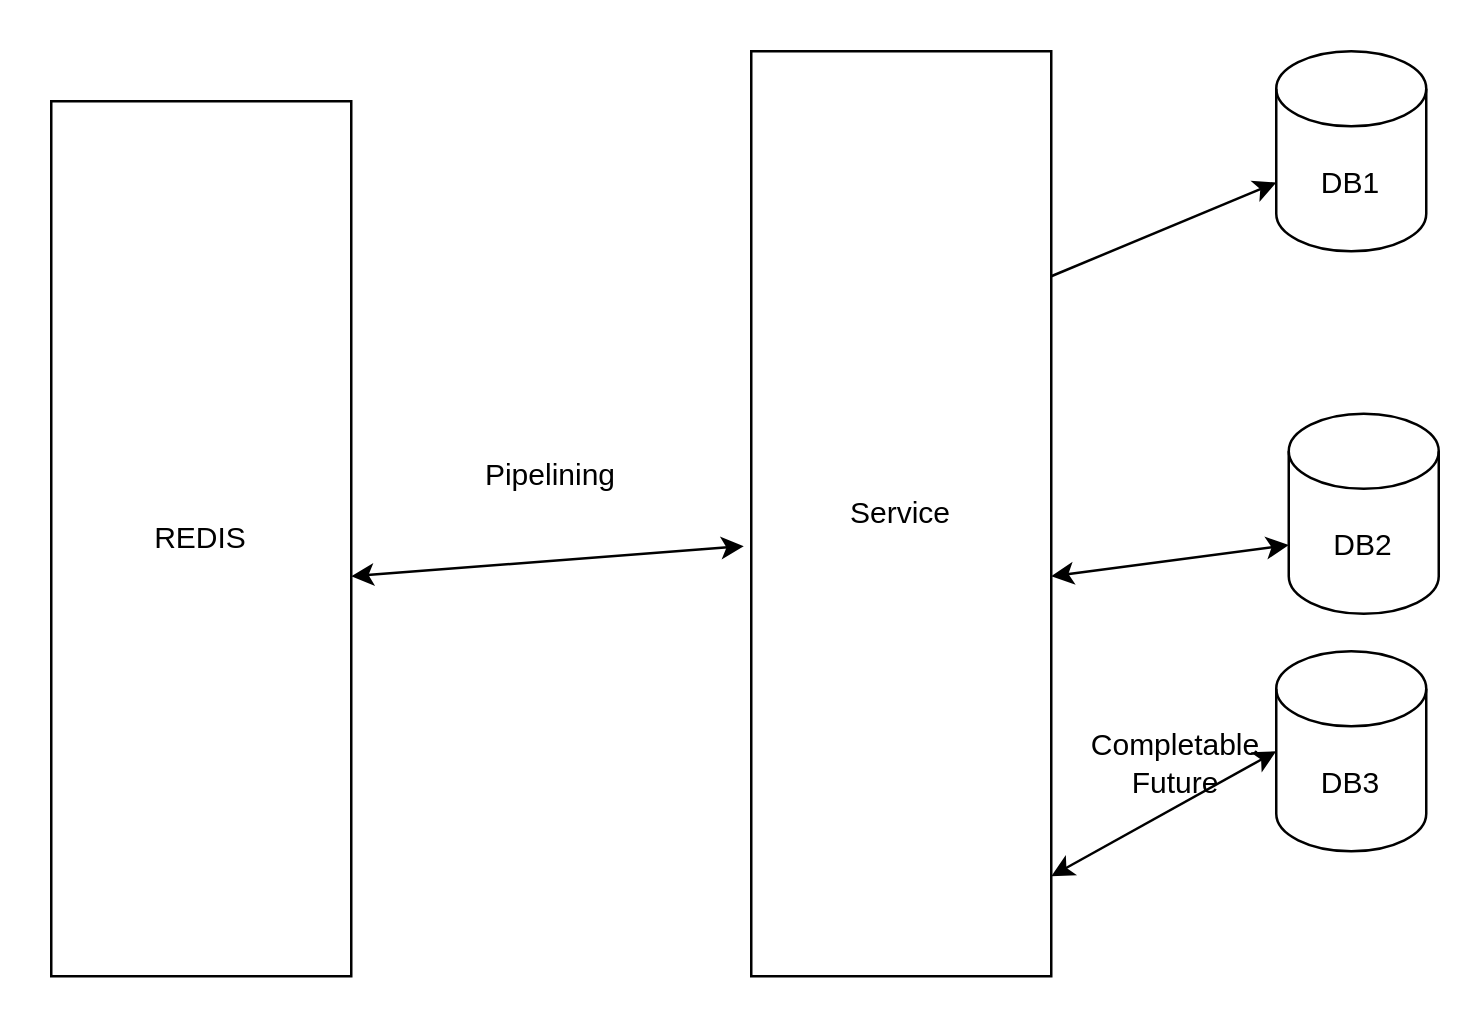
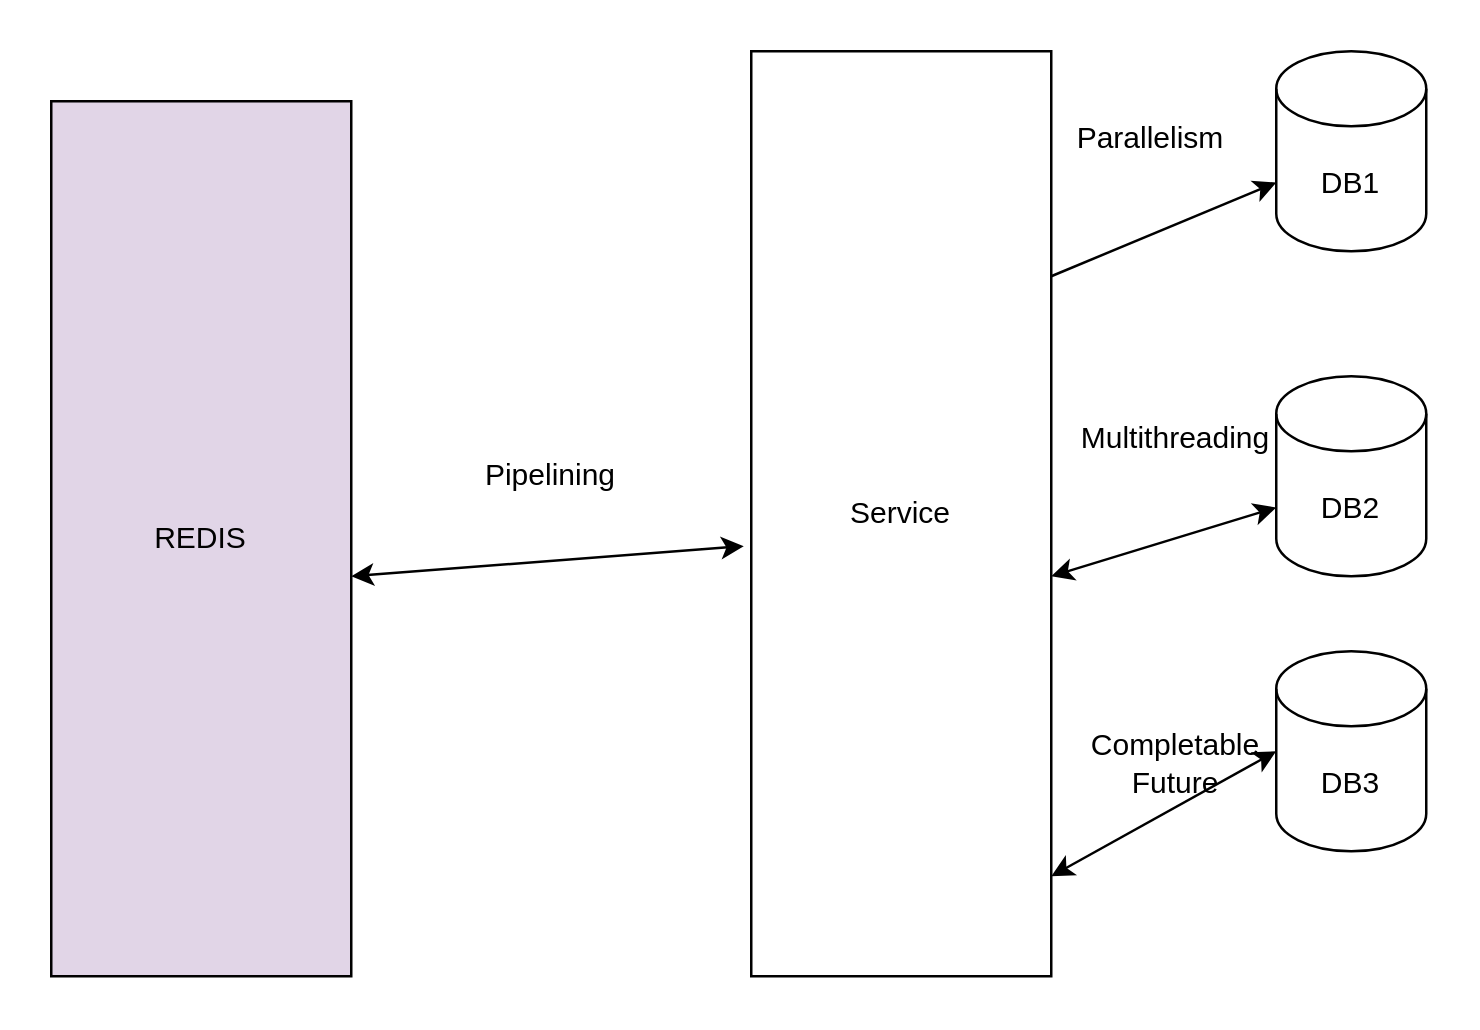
node "Parallelism": added
node "Multithreading": added
node "DB2": moved (1364, 514) -> (1351, 476)
node "REDIS": fillcolor #ffffff -> #e1d5e7
